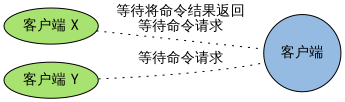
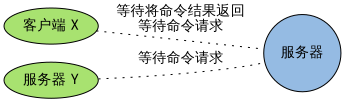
node "客户端": label "客户端" -> "服务器"
node "客户端 Y": label "客户端 Y" -> "服务器 Y"
